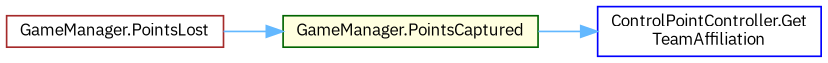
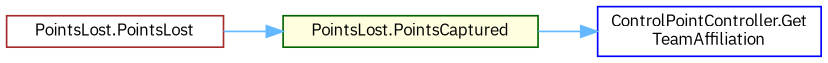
node "GameManager.PointsLost": label "GameManager.PointsLost" -> "PointsLost.PointsLost"
node "GameManager.PointsCaptured": label "GameManager.PointsCaptured" -> "PointsLost.PointsCaptured"
